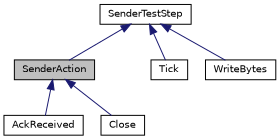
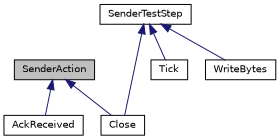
edge "SenderAction" -> "SenderTestStep": now "Close" -> "SenderTestStep"
